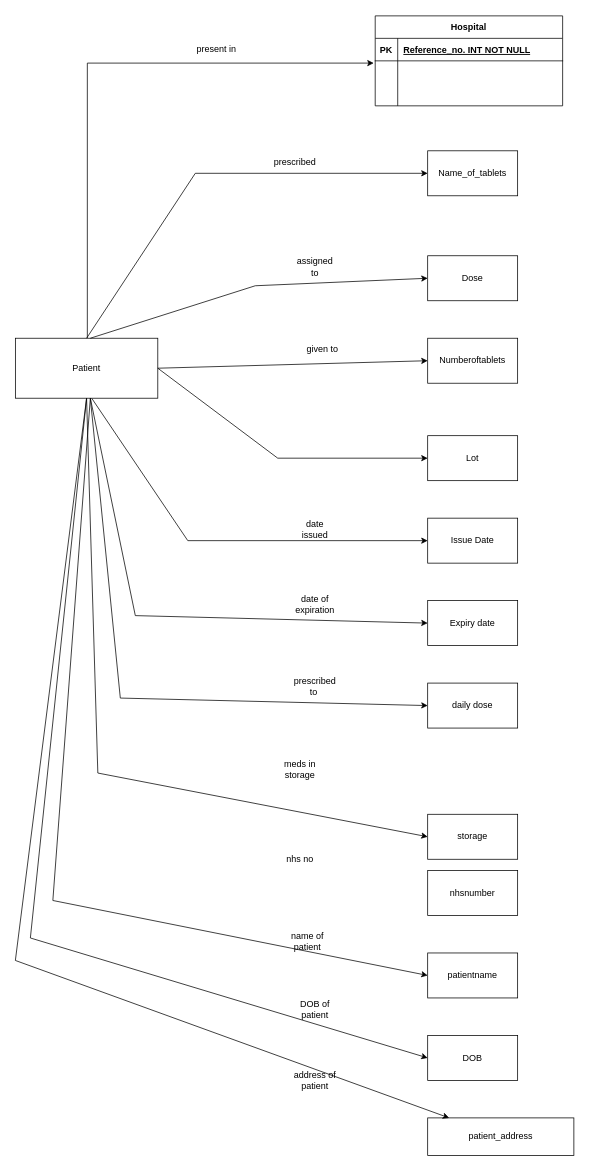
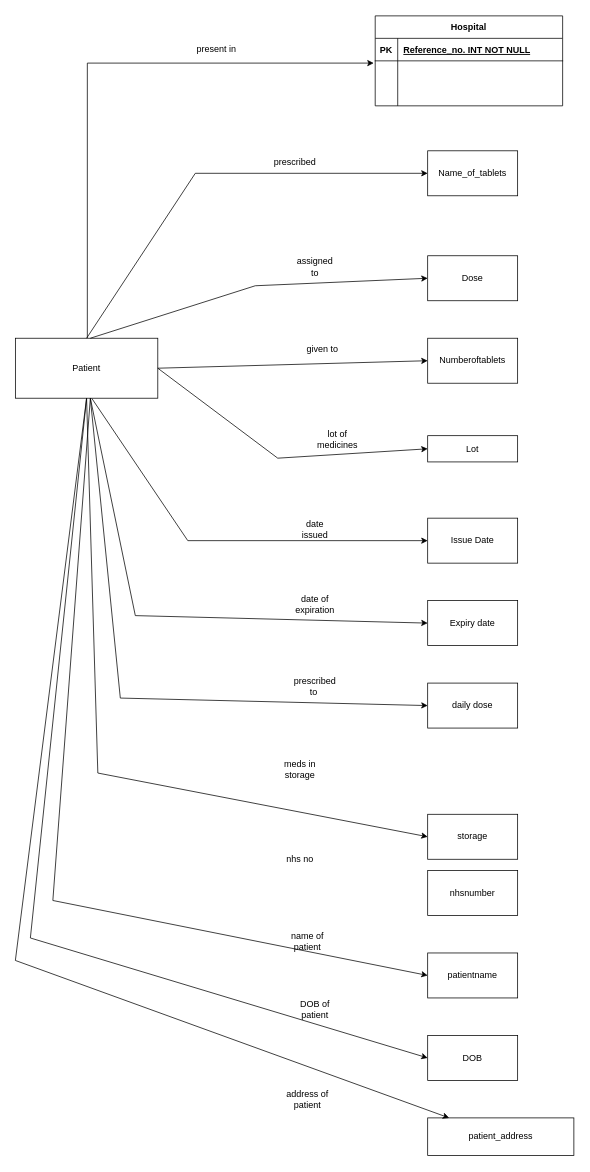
node "lot of medicines": added
node "Lot": size 90x45 -> 90x26
node "address of patient": moved (315, 1080) -> (308, 1099)
